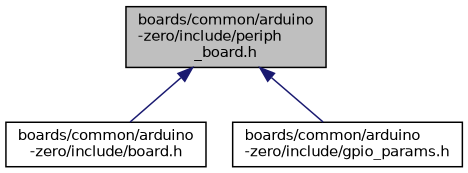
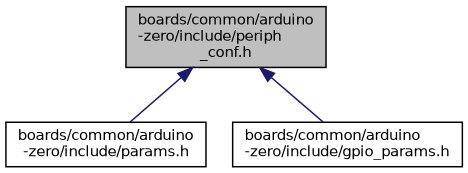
node "boards/common/arduino -zero/include/periph _board.h": label "boards/common/arduino -zero/include/periph _board.h" -> "boards/common/arduino -zero/include/periph _conf.h"
node "boards/common/arduino -zero/include/board.h": label "boards/common/arduino -zero/include/board.h" -> "boards/common/arduino -zero/include/params.h"
